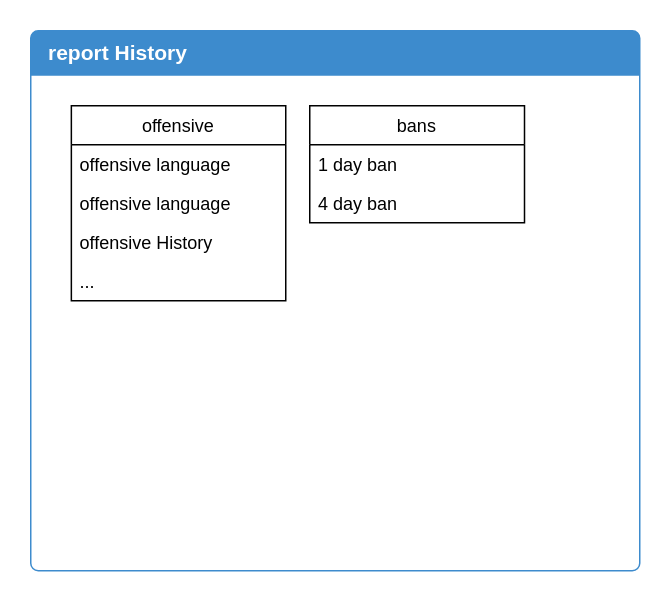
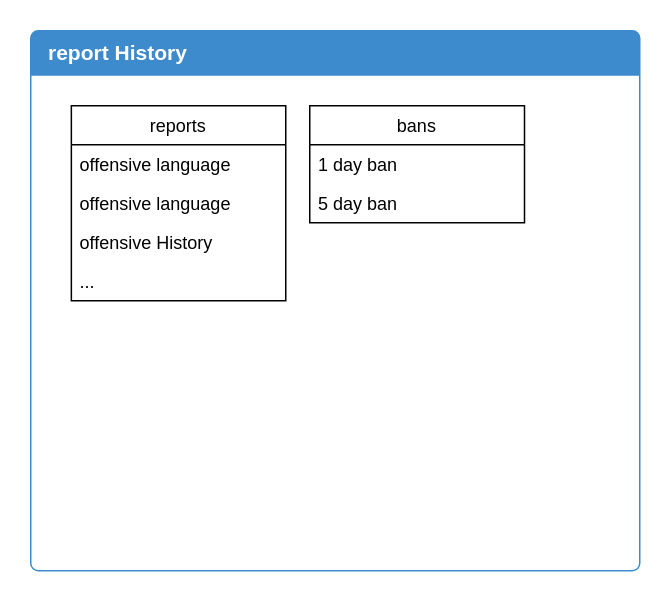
node "offensive": label "offensive" -> "reports"
node "4 day ban": label "4 day ban" -> "5 day ban"
